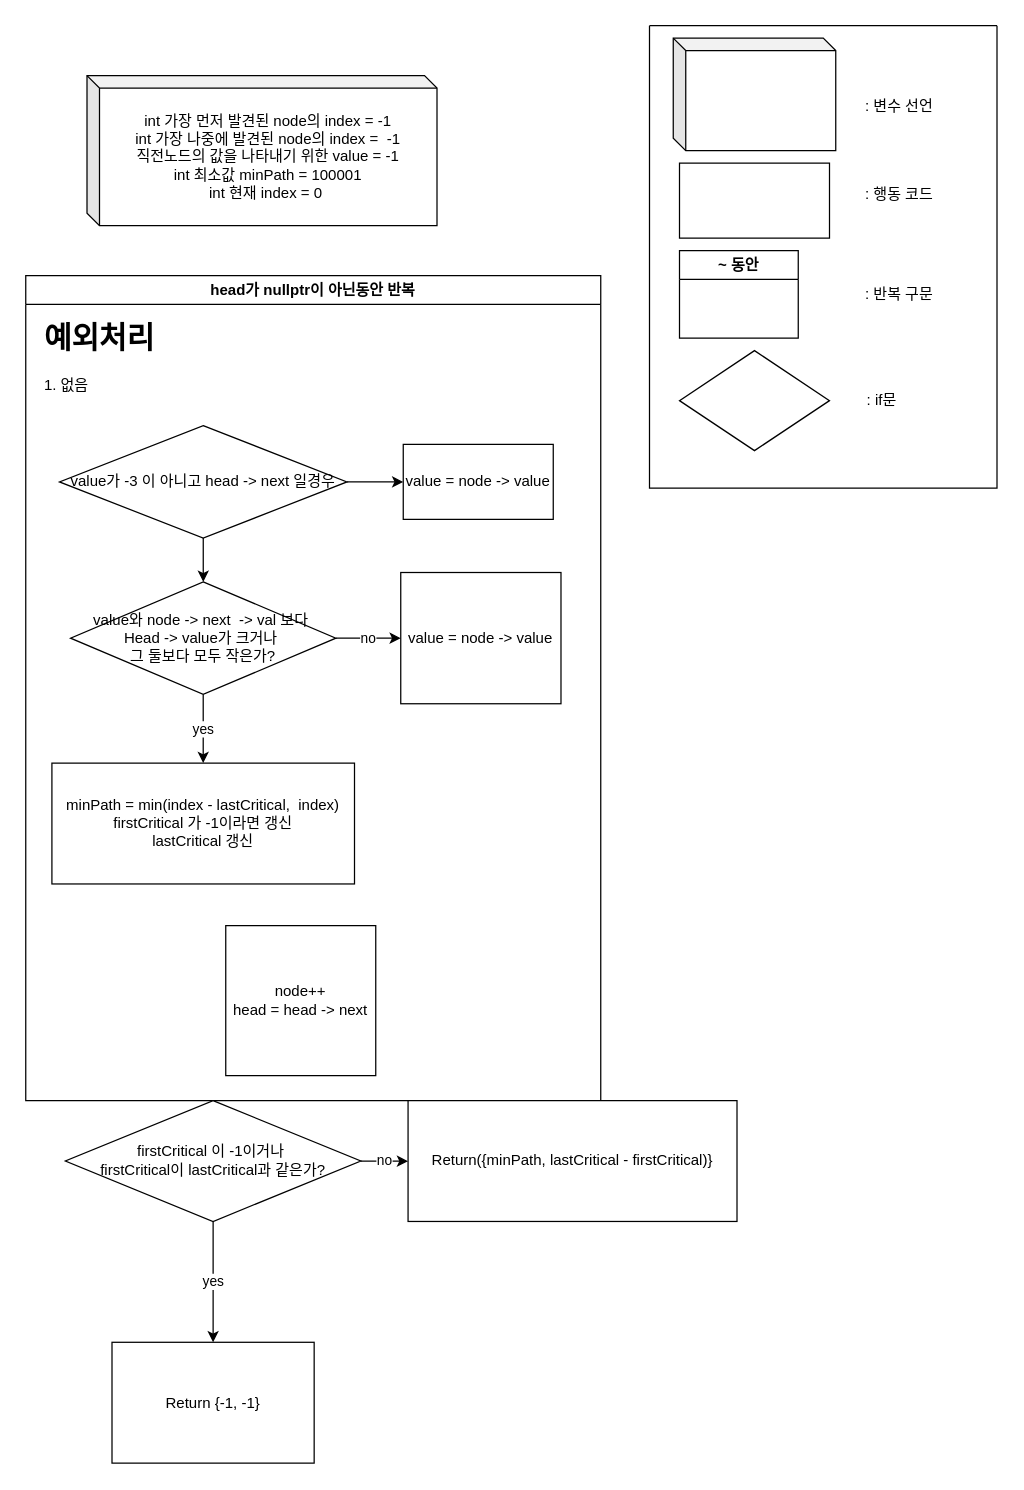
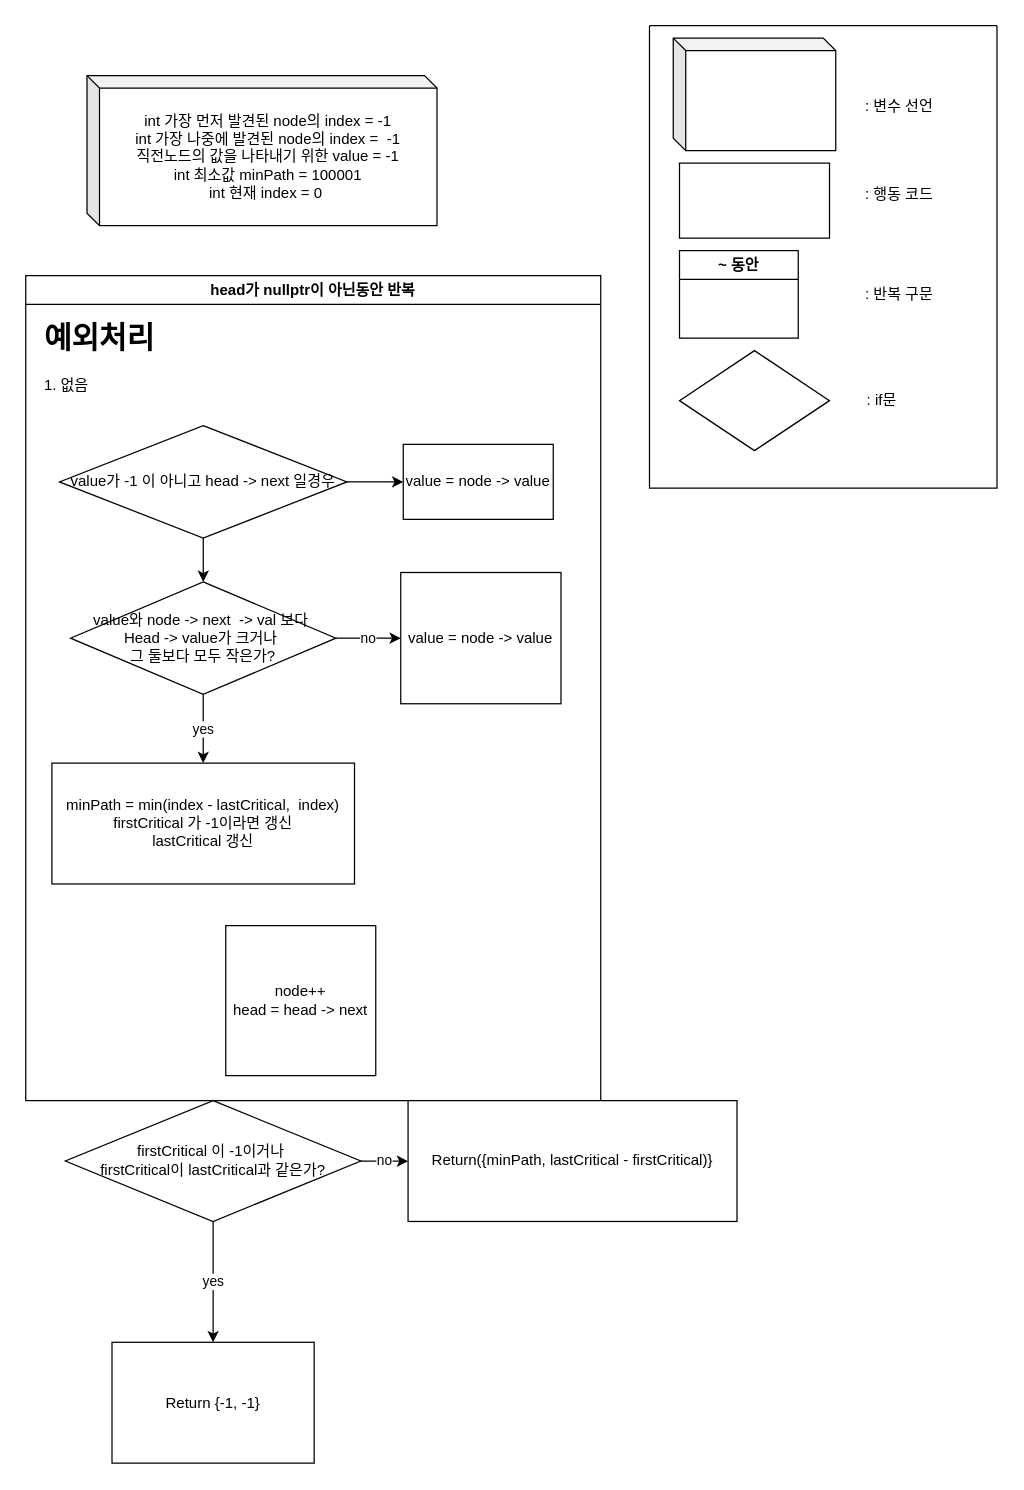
node "value가 -3 이 아니고 head -> next 일경우": label "value가 -3 이 아니고 head -> next 일경우" -> "value가 -1 이 아니고 head -> next 일경우"
